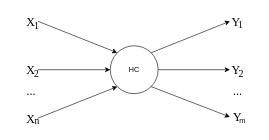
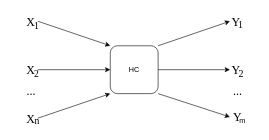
node "НС": shape ellipse -> rounded rectangle
